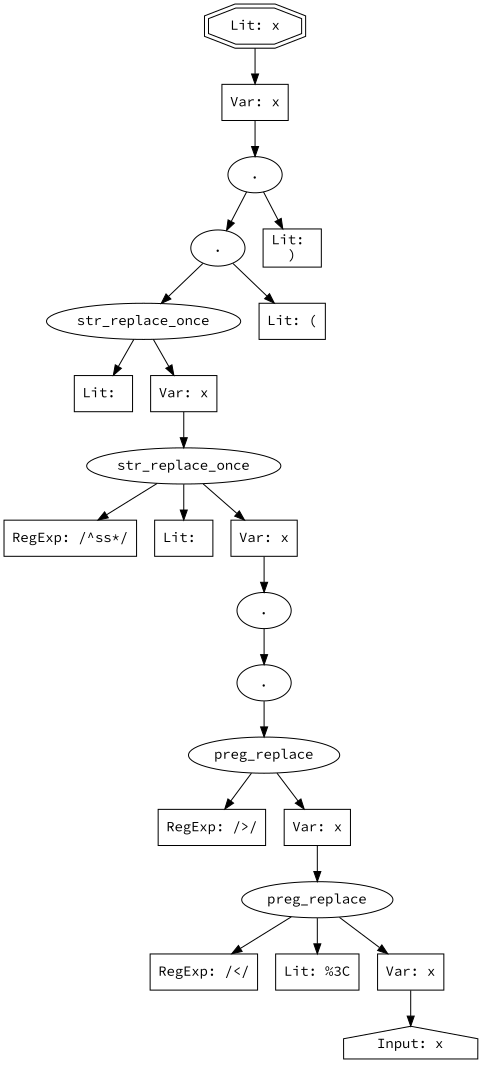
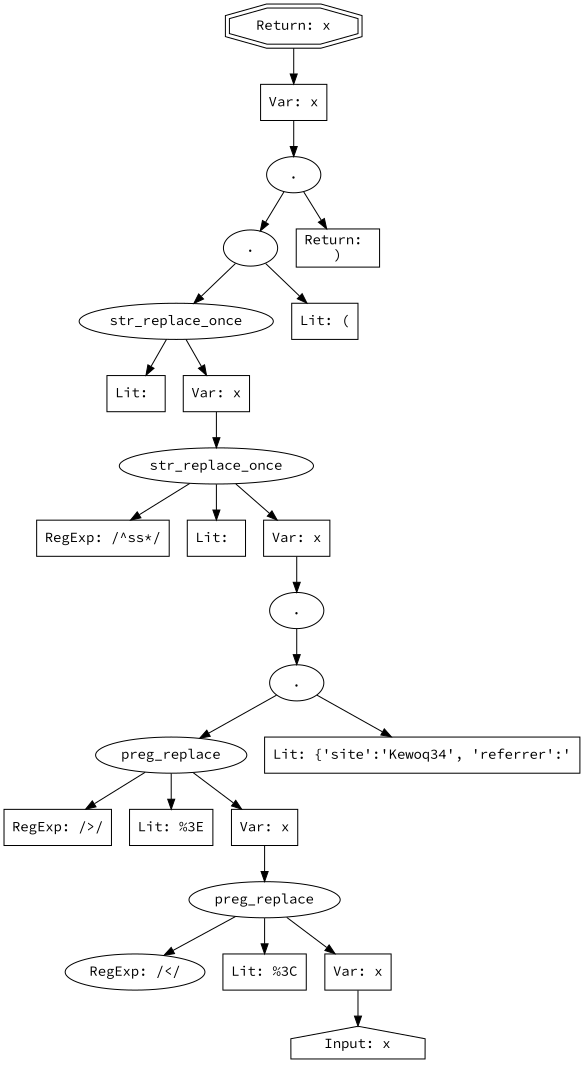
node "Lit: x": label "Lit: x" -> "Return: x"
node "Lit: )": label "Lit: )" -> "Return: )"
node "Lit: {'site':'Kewoq34', 'referrer':'": added
node "Lit: %3E": added
node "RegExp: /</": shape box -> ellipse
